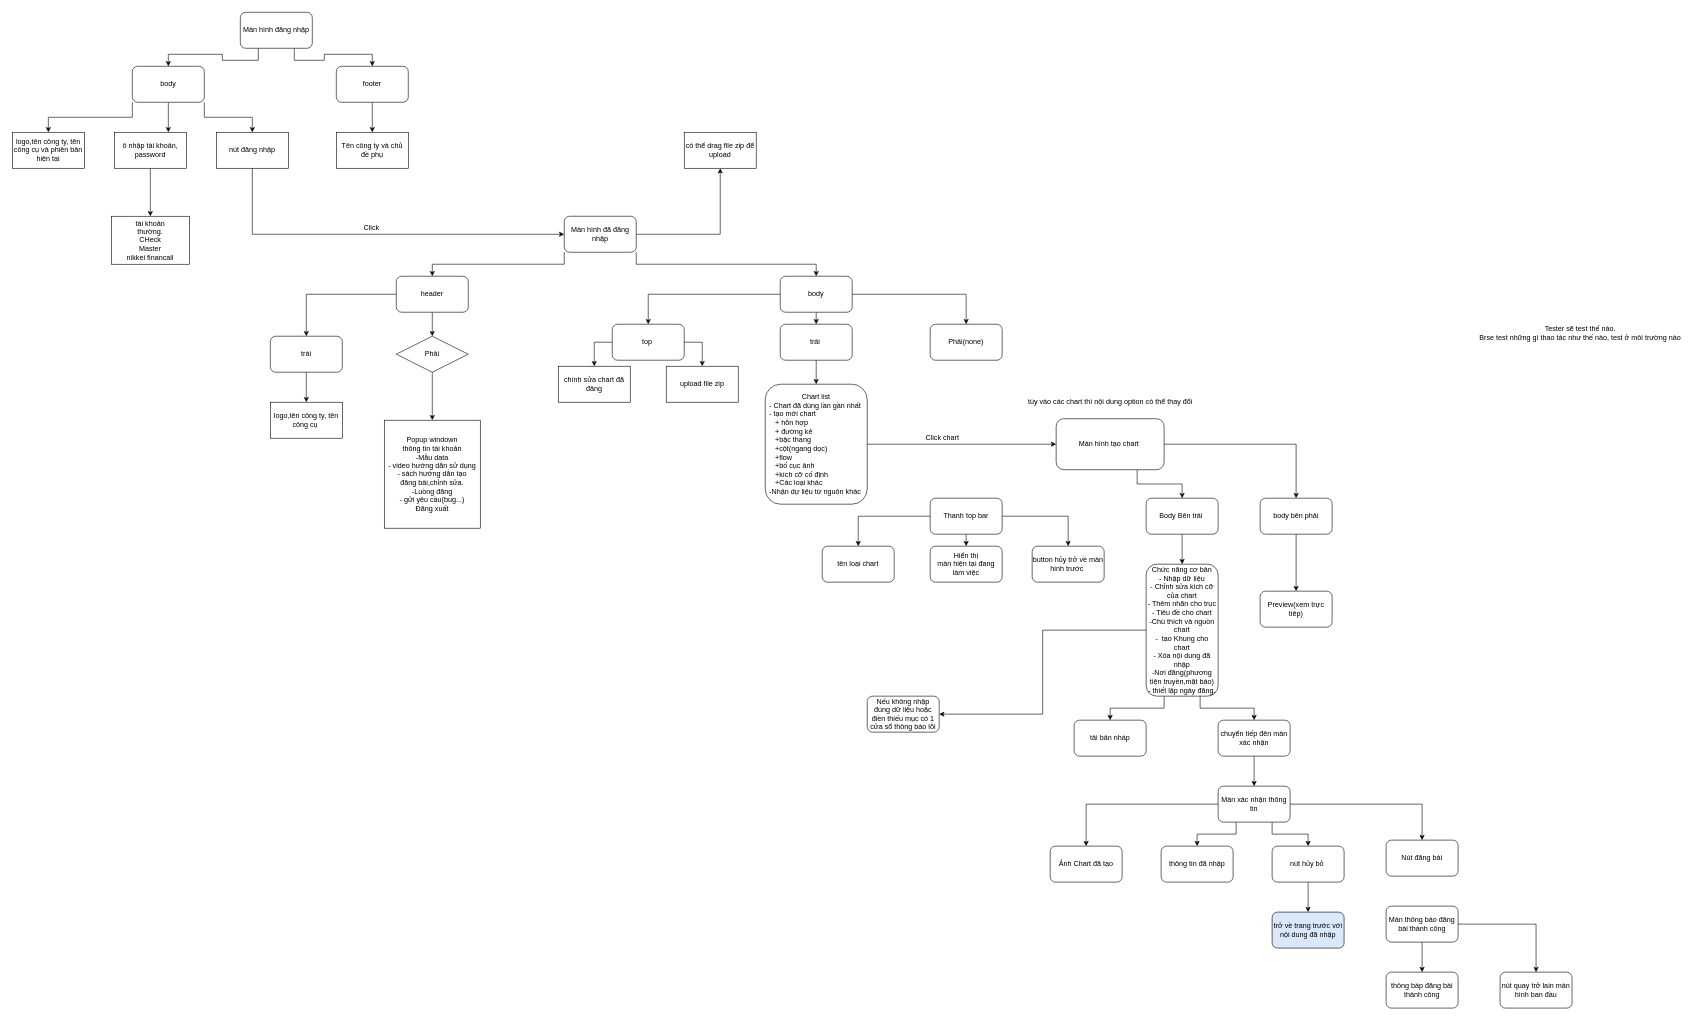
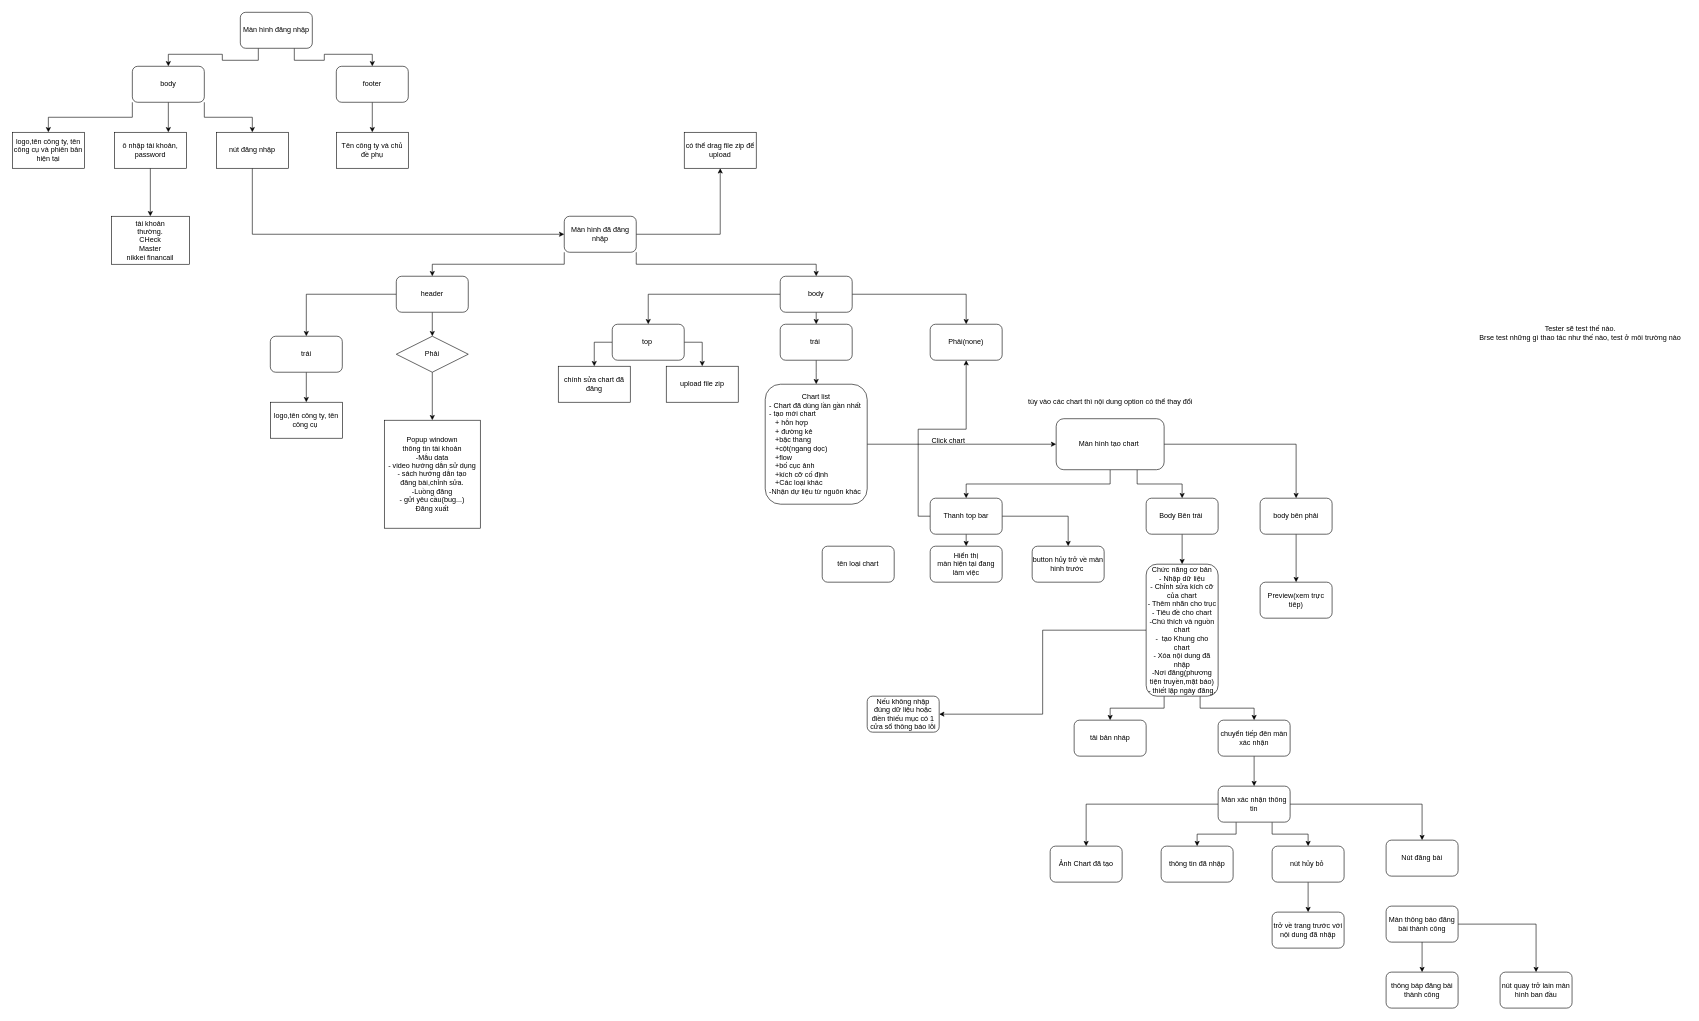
node "Click": removed
node "Click chart": moved (942, 438) -> (948, 441)
edge "Màn hình tạo chart" -> "Thanh top bar": added
edge "Thanh top bar" -> "tên loại chart": now "Thanh top bar" -> "Phải(none)"
node "Preview(xem trực tiêp)": moved (1296, 609) -> (1296, 600)
node "trở về trang trước với nội dung đã nhập": fillcolor #dae8fc -> #ffffff
